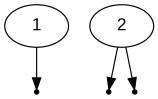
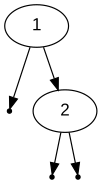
edge "1" -> "2": added
